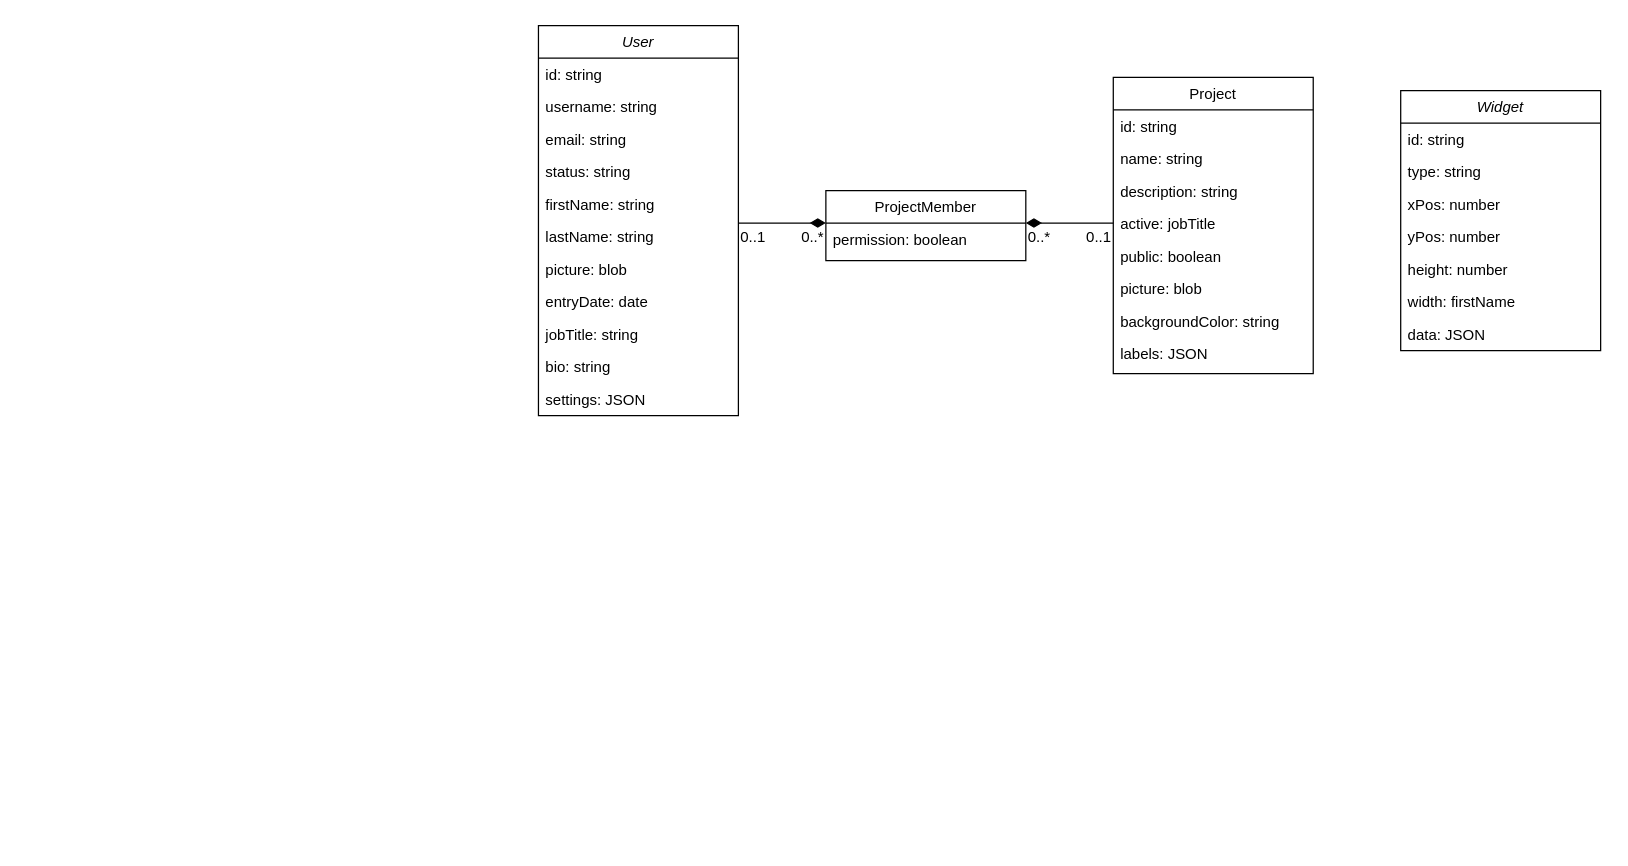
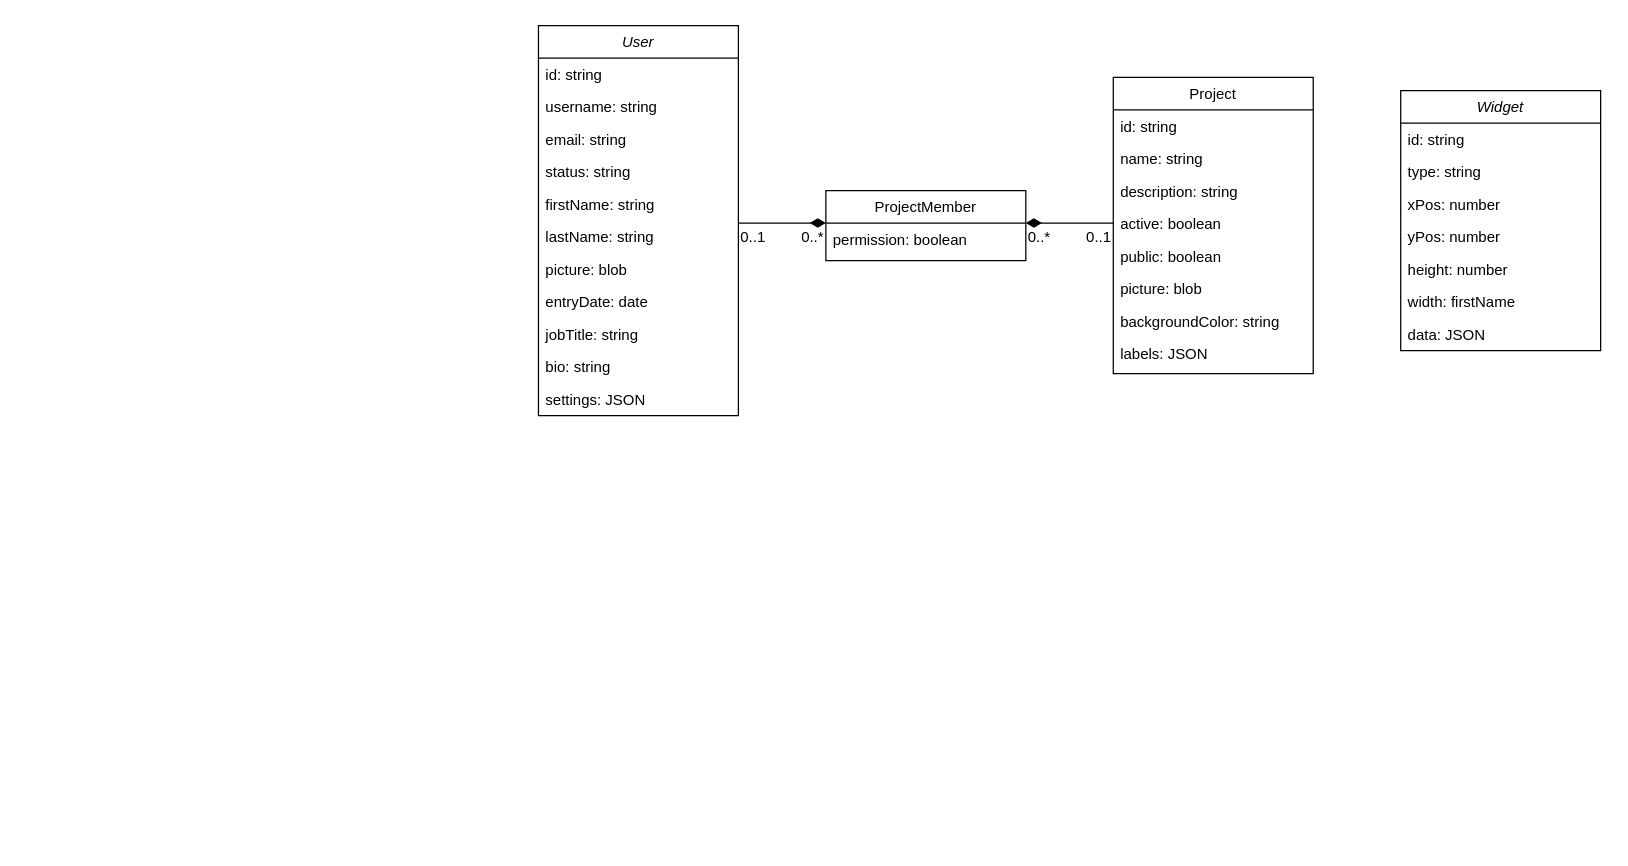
node "active: jobTitle": label "active: jobTitle" -> "active: boolean"
